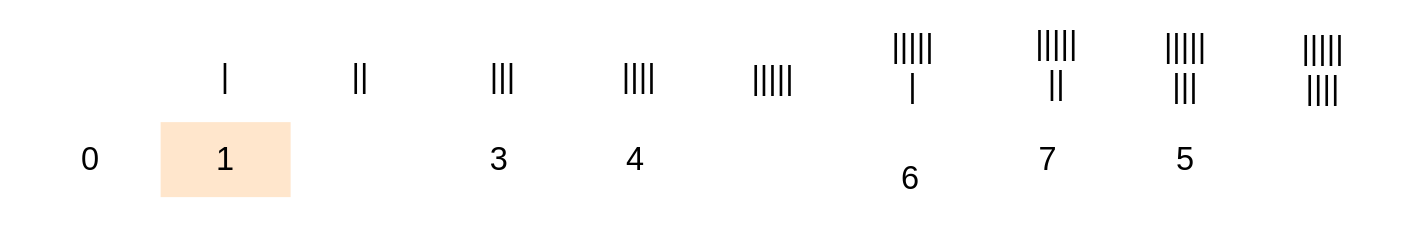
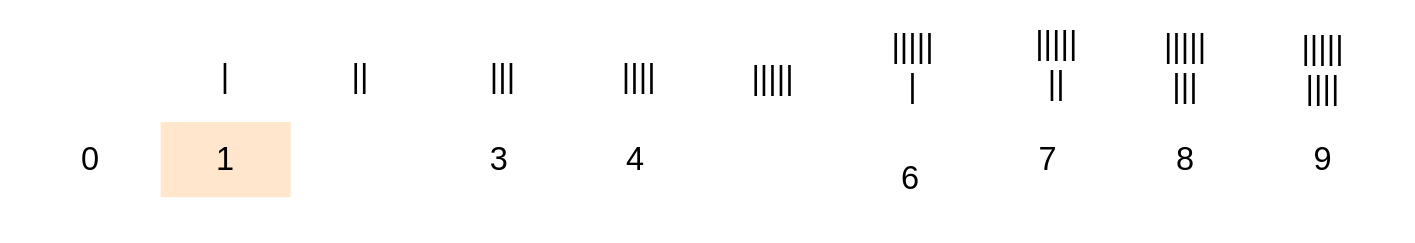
node "5": label "5" -> "8"
node "9": added
